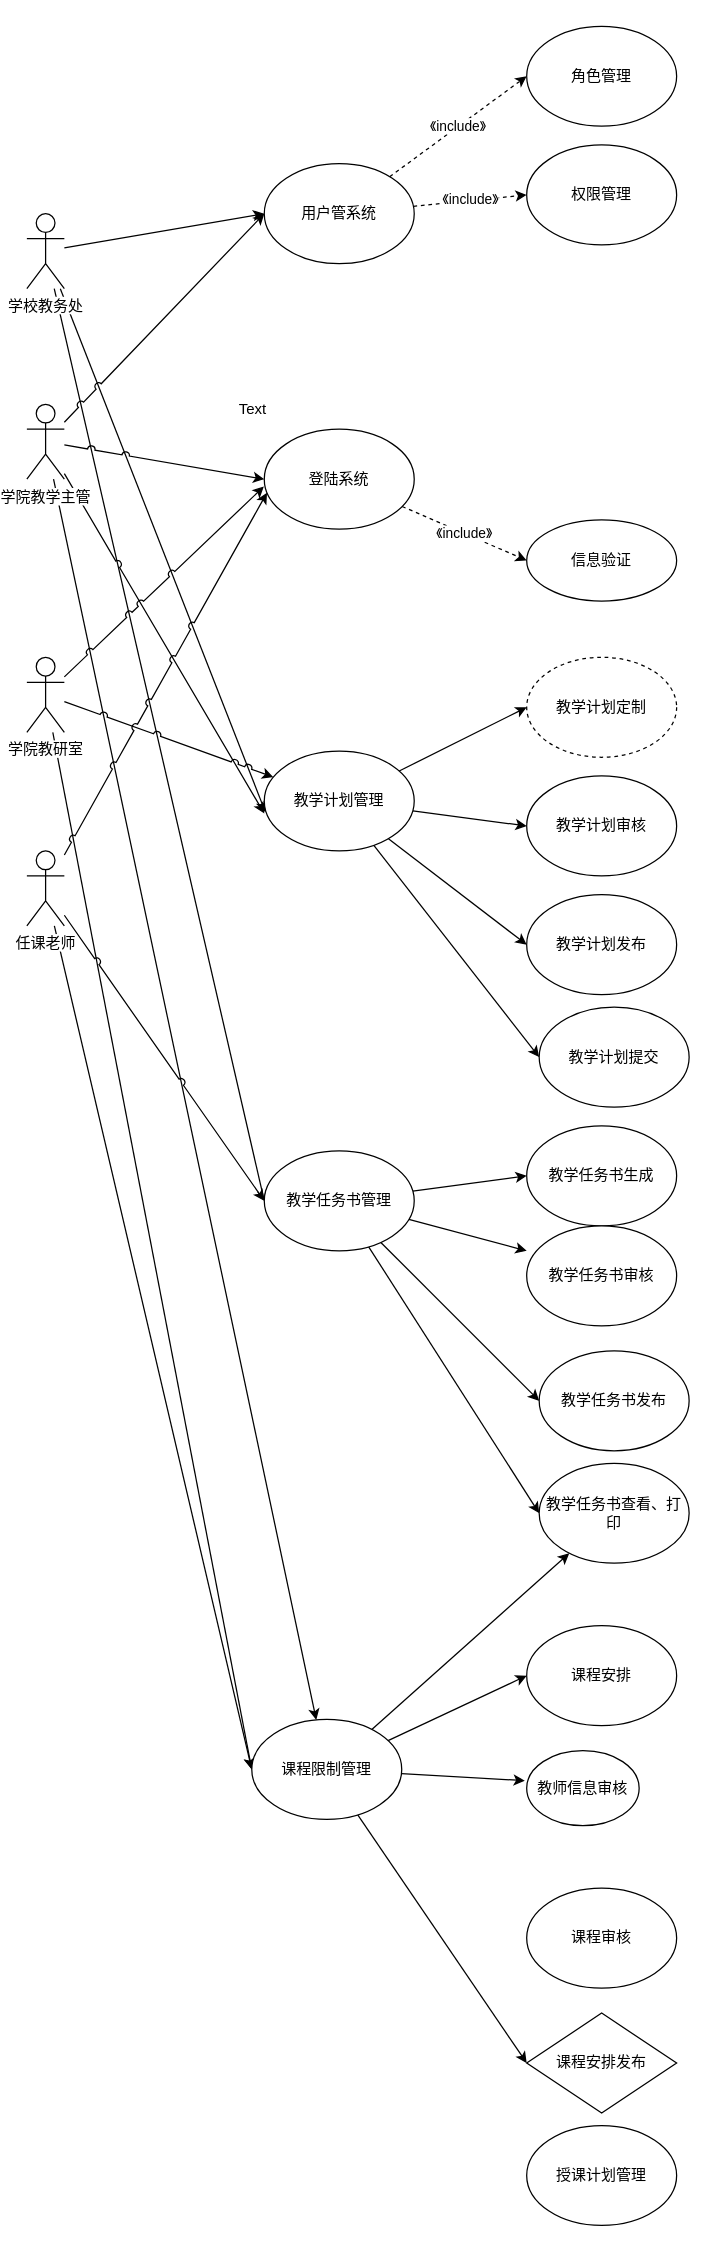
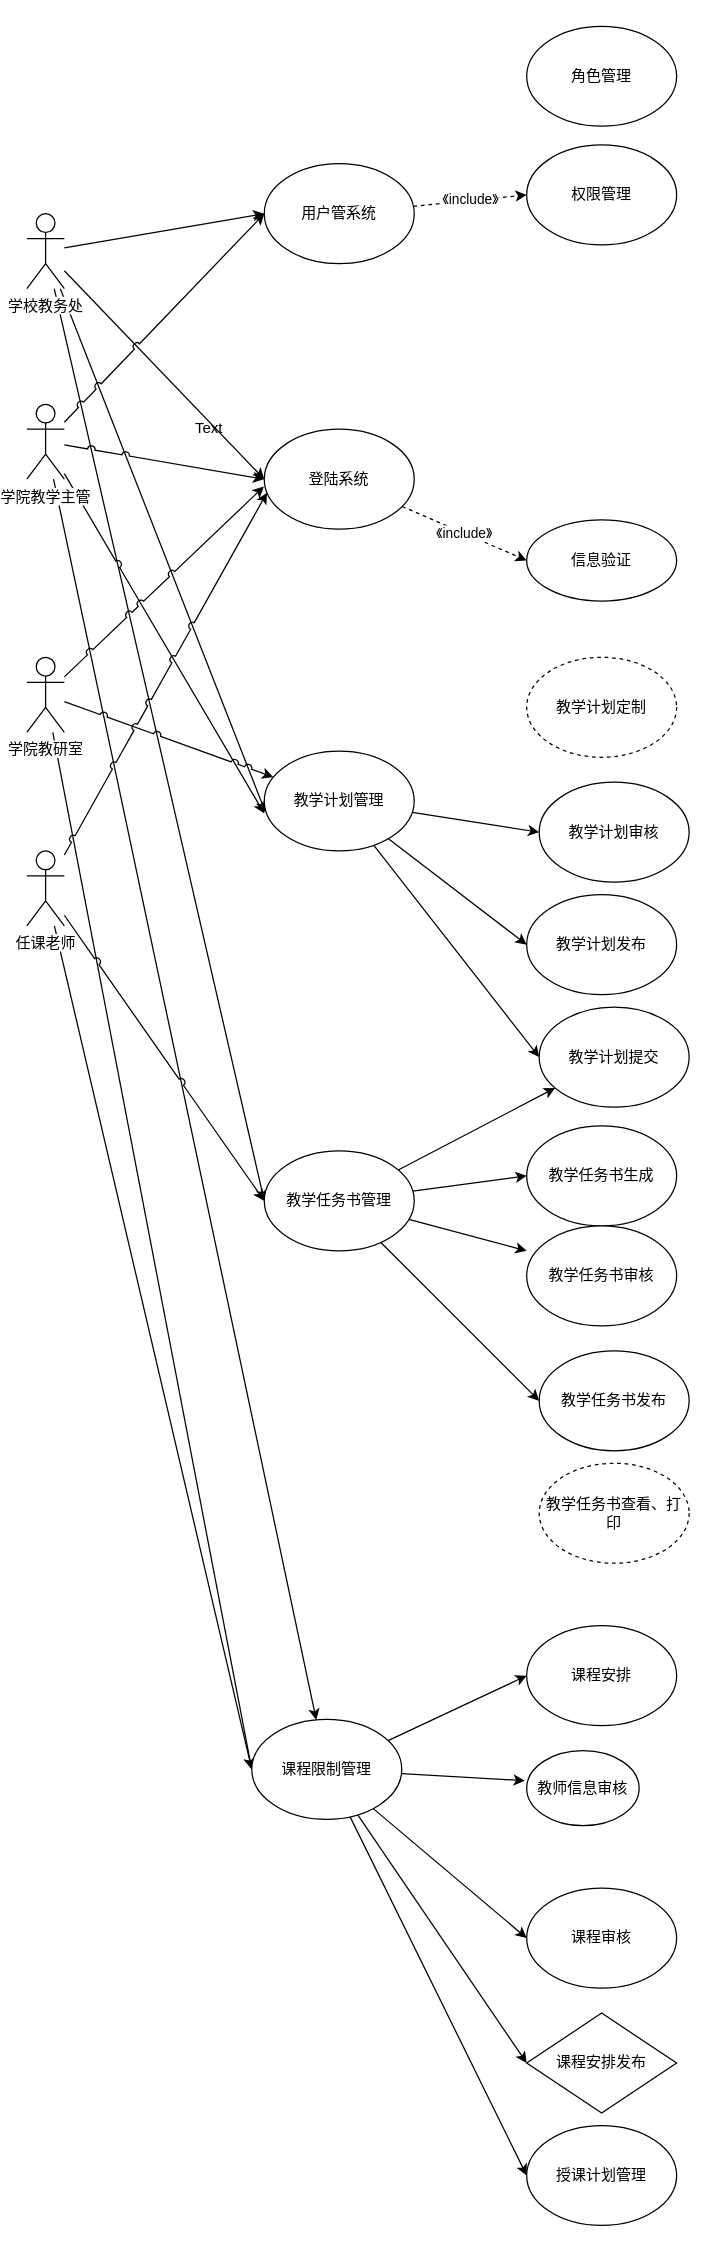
edge "用户管系统" -> "角色管理": removed, label "《include》"
edge "学校教务处" -> "登陆系统": added
node "Text": moved (262, 409) -> (218, 428)
edge "教学计划管理" -> "教学计划定制": removed
node "教学计划审核": moved (602, 826) -> (614, 832)
edge "学校教务处" -> "教学任务书管理": arrowhead open -> classic
edge "教学任务书管理" -> "教学任务书查看、打印": now "教学任务书管理" -> "教学计划提交"
node "教学任务书查看、打印": style solid -> dashed
edge "课程限制管理" -> "教学任务书查看、打印": now "课程限制管理" -> "授课计划管理"
edge "课程限制管理" -> "课程审核": added
